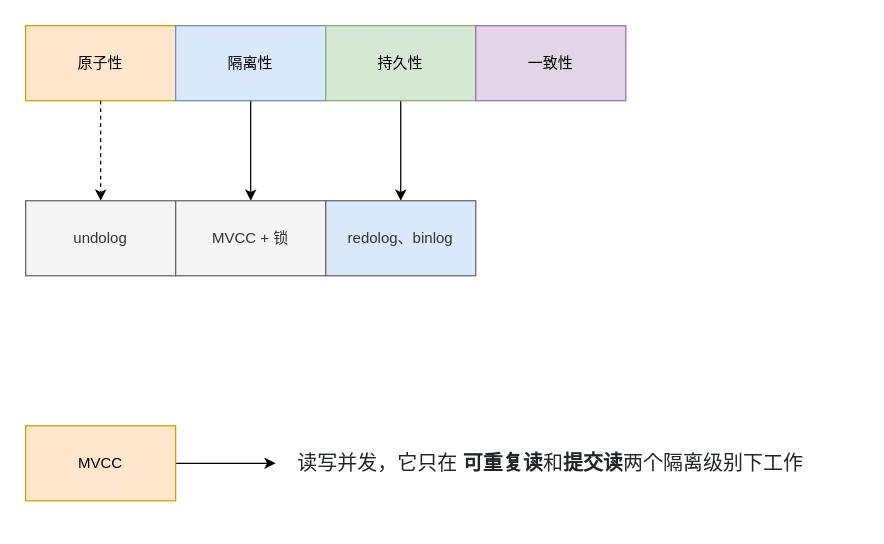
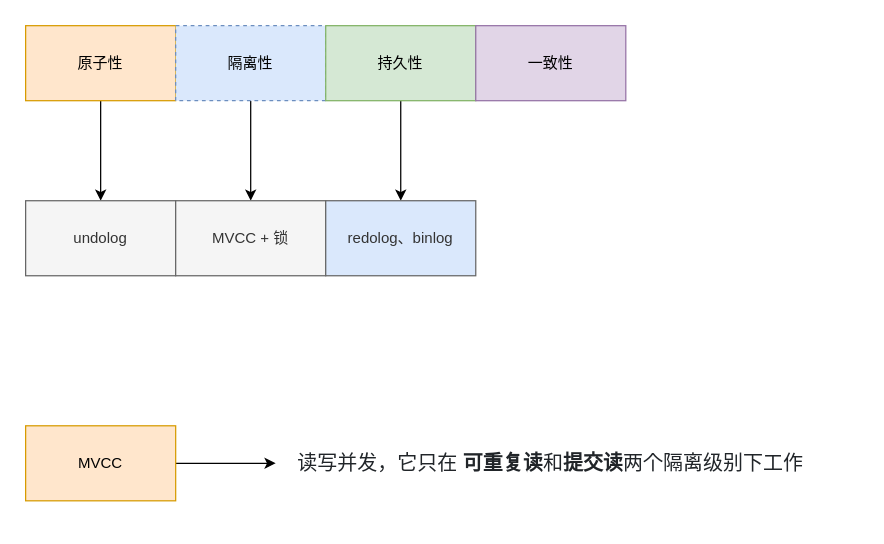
node "隔离性": style solid -> dashed
edge "原子性" -> "undolog": style dashed -> solid
